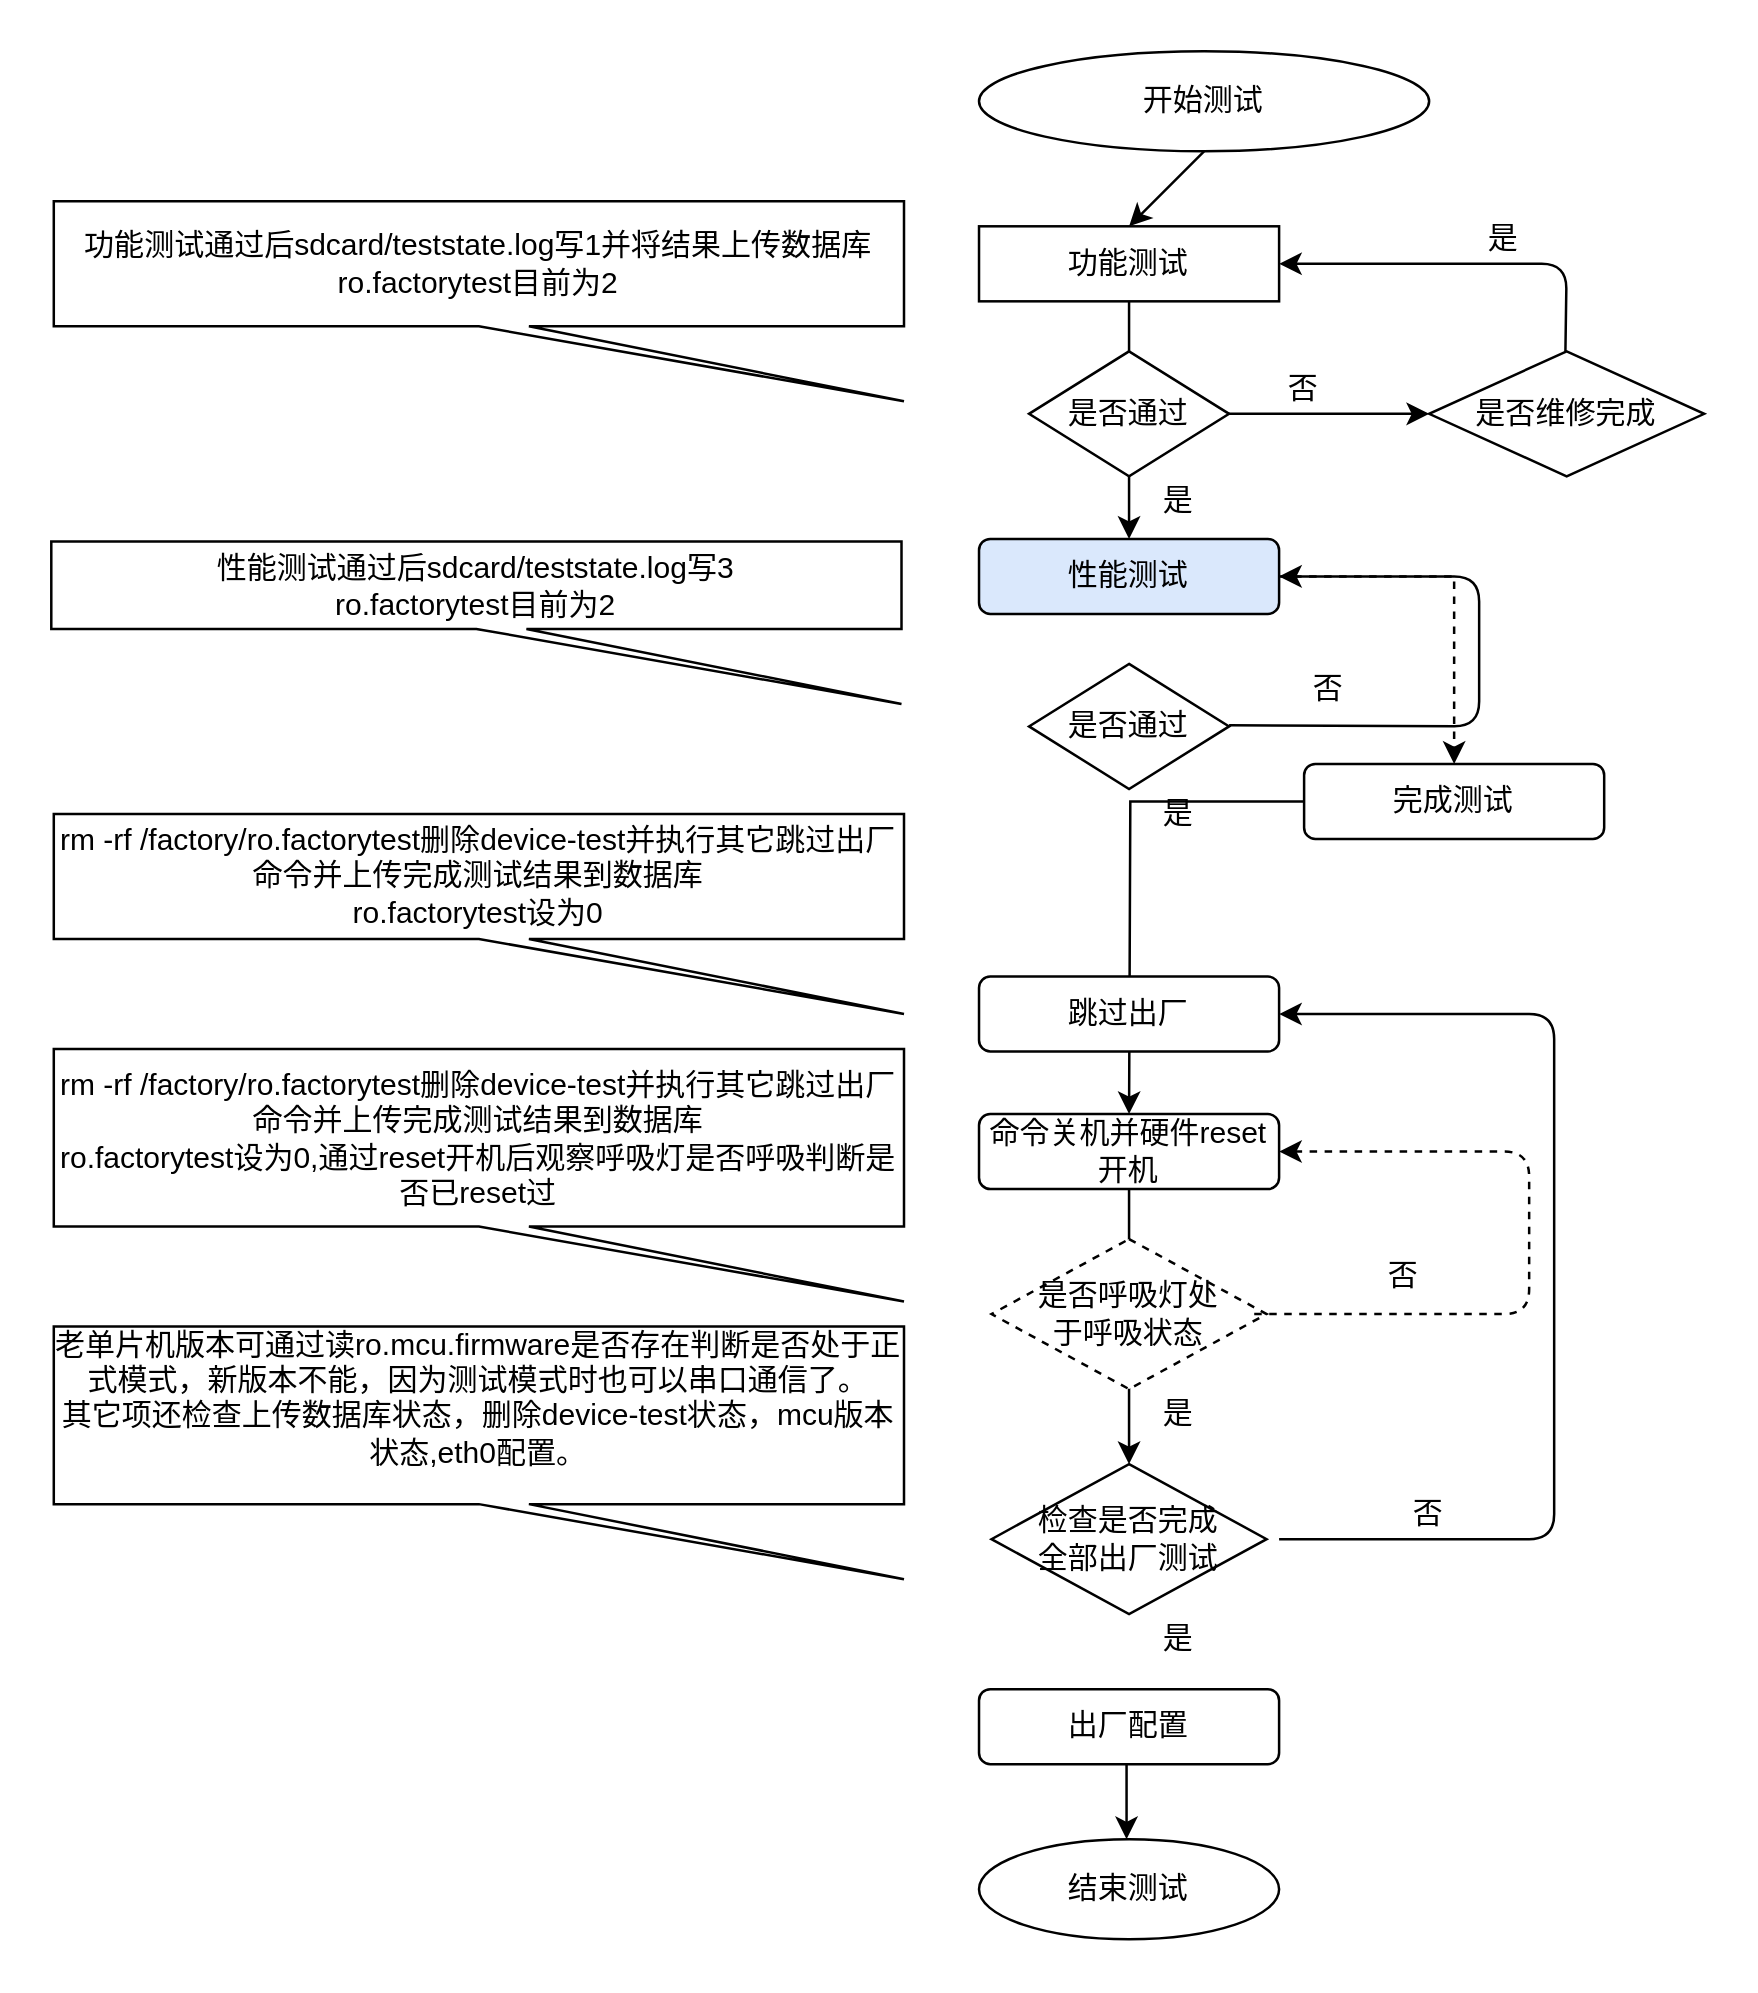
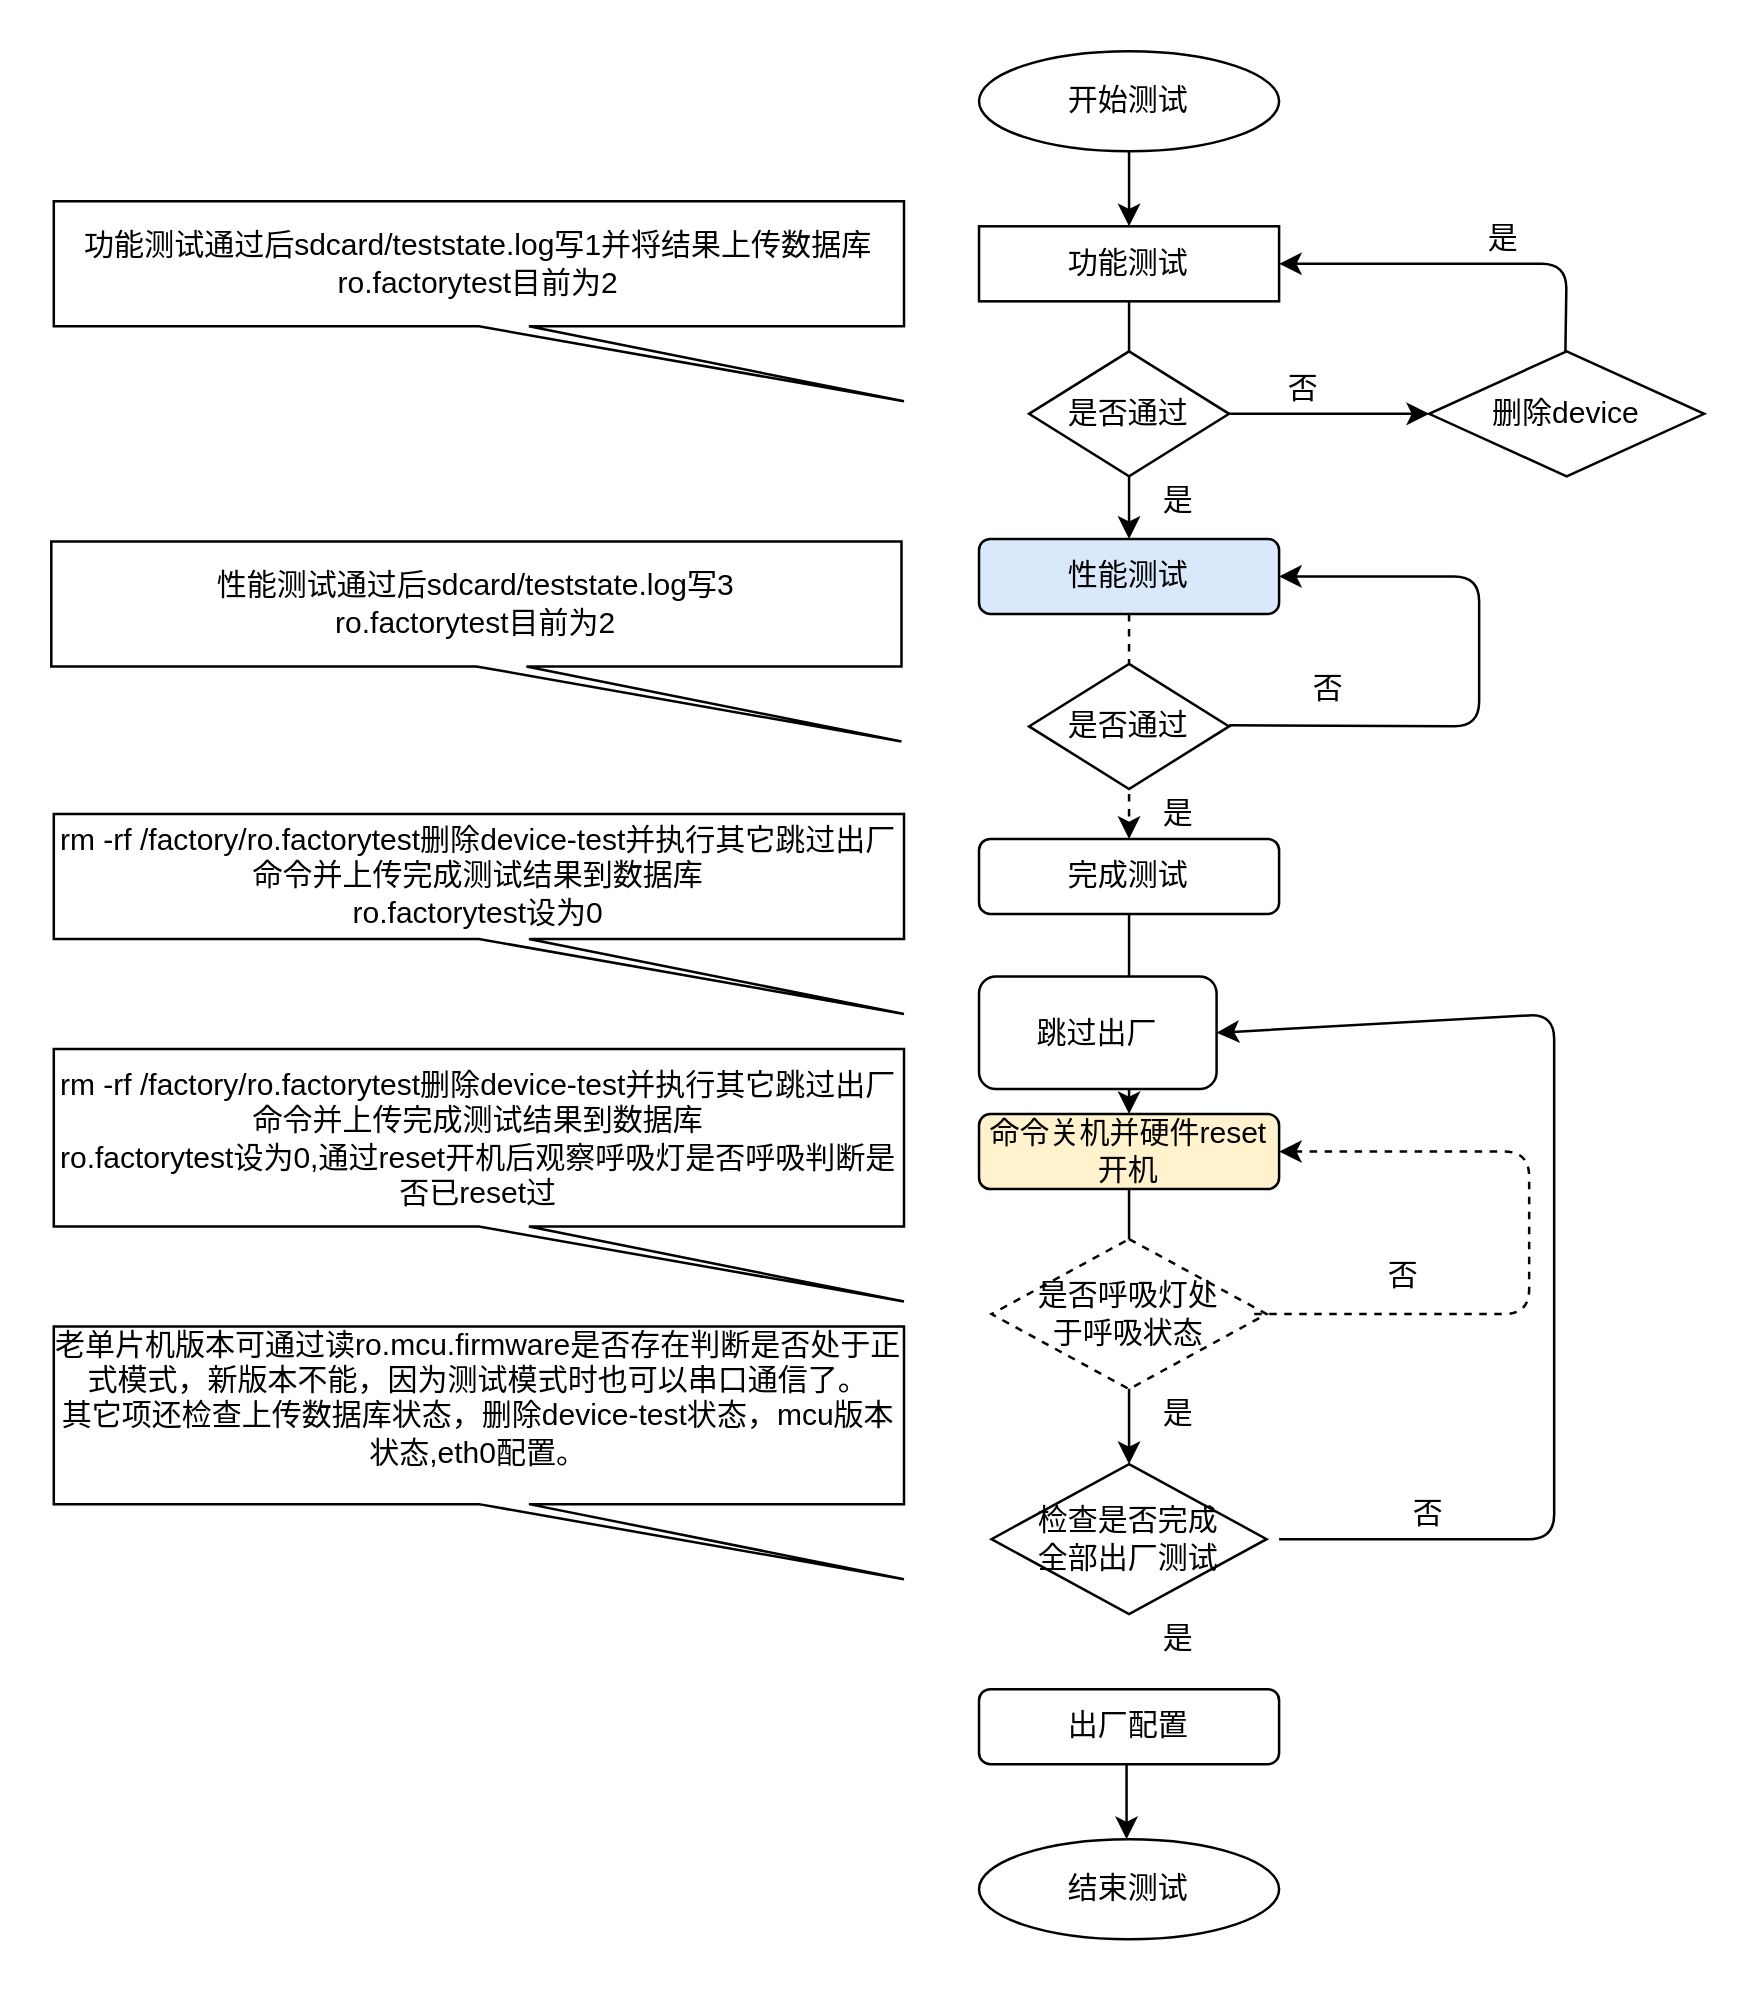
node "开始测试": size 450x100 -> 300x100
node "是否维修完成": label "是否维修完成" -> "删除device"
node "性能测试通过后sdcard/teststate.log写3 ro.factorytest目前为2": size 850x163 -> 850x200
node "完成测试": moved (1454, 801) -> (1129, 876)
node "跳过出厂": size 300x75 -> 238x113
node "命令关机并硬件reset开机": fillcolor #ffffff -> #fff2cc
